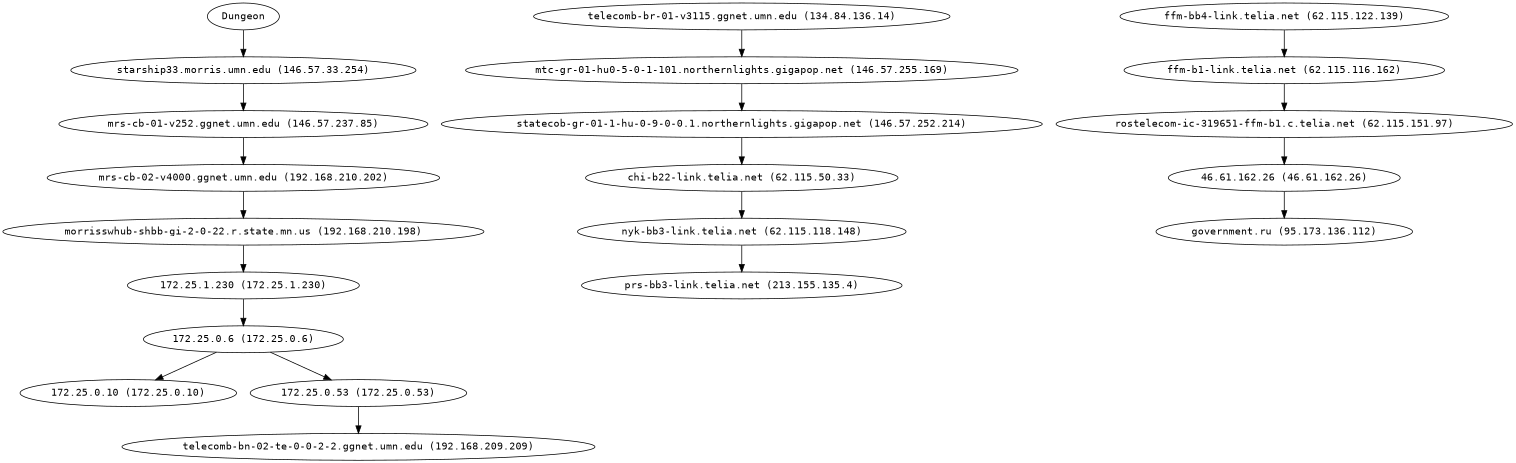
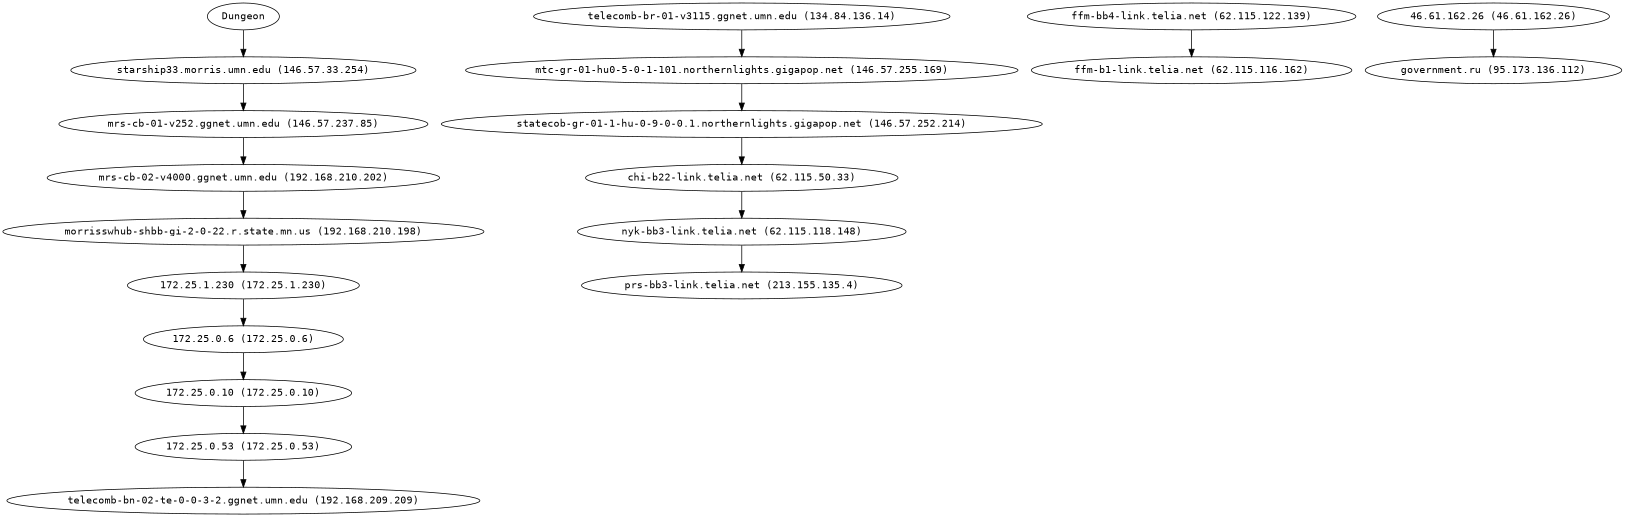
node "rostelecom-ic-319651-ffm-b1.c.telia.net (62.115.151.97)": removed
edge "172.25.0.6 (172.25.0.6)" -> "172.25.0.53 (172.25.0.53)": now "172.25.0.10 (172.25.0.10)" -> "172.25.0.53 (172.25.0.53)"
node "telecomb-bn-02-te-0-0-2-2.ggnet.umn.edu (192.168.209.209)": label "telecomb-bn-02-te-0-0-2-2.ggnet.umn.edu (192.168.209.209)" -> "telecomb-bn-02-te-0-0-3-2.ggnet.umn.edu (192.168.209.209)"
